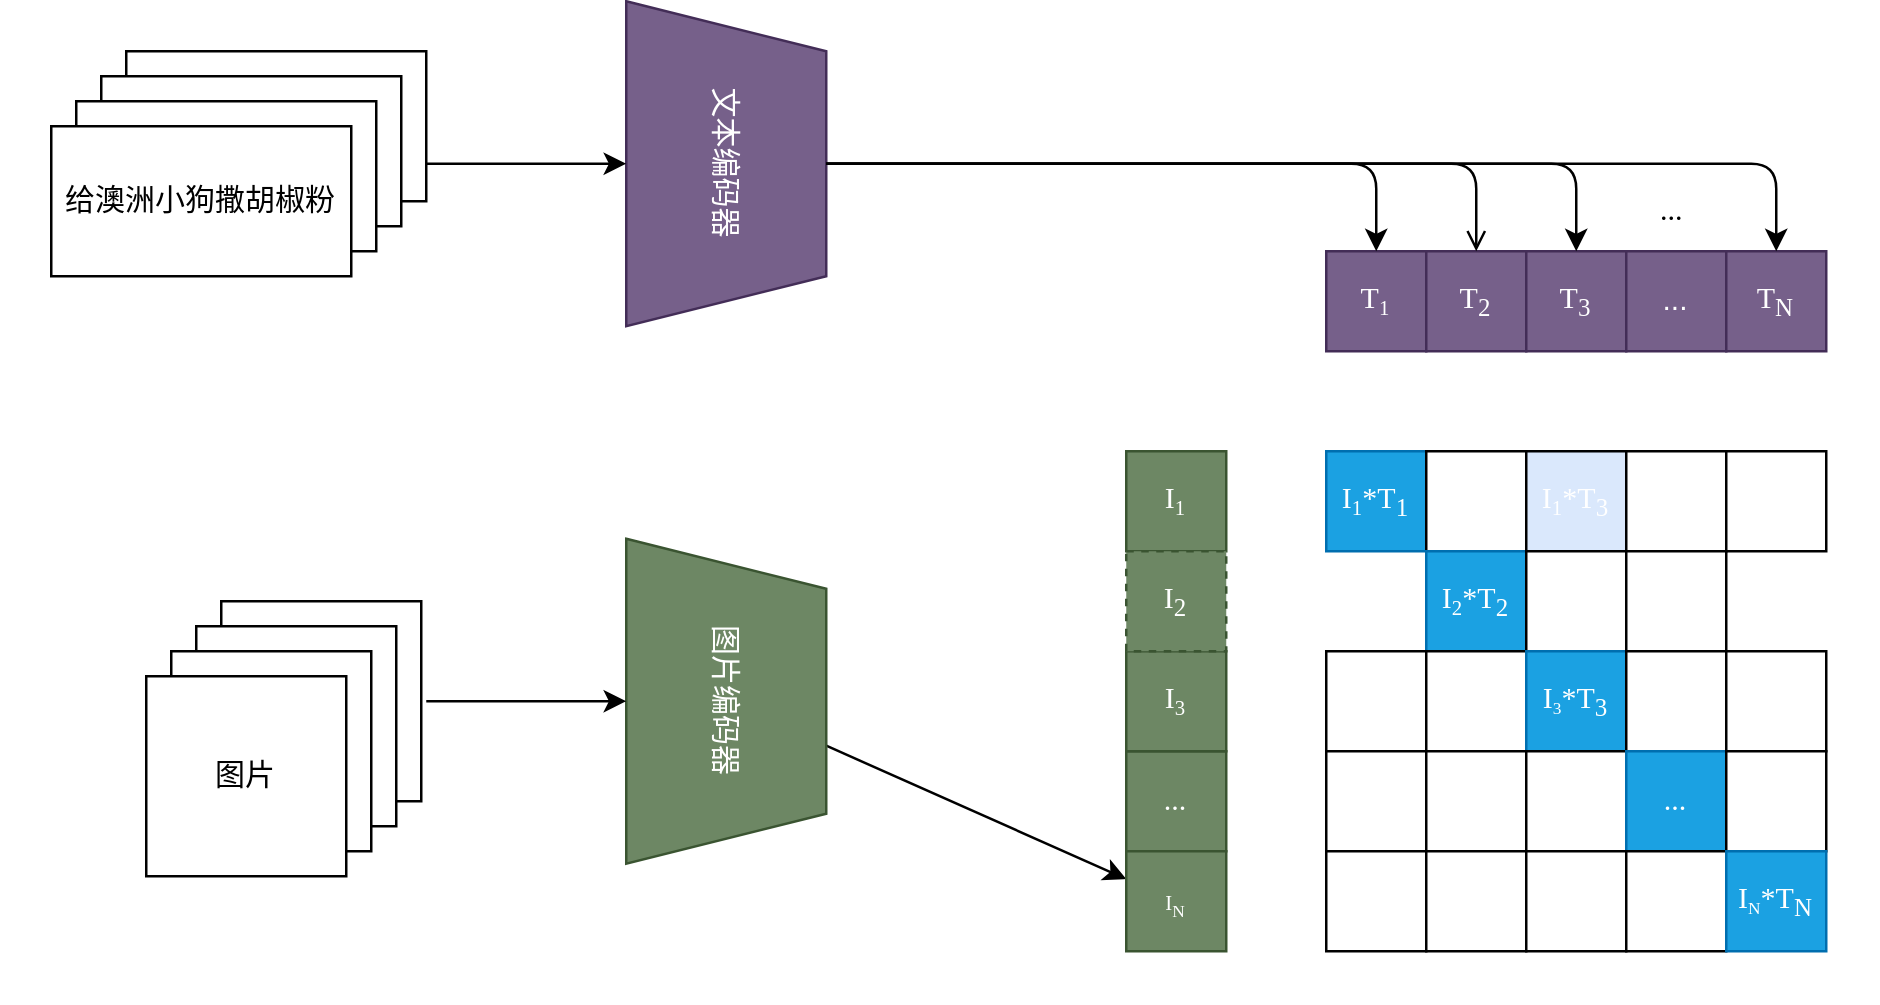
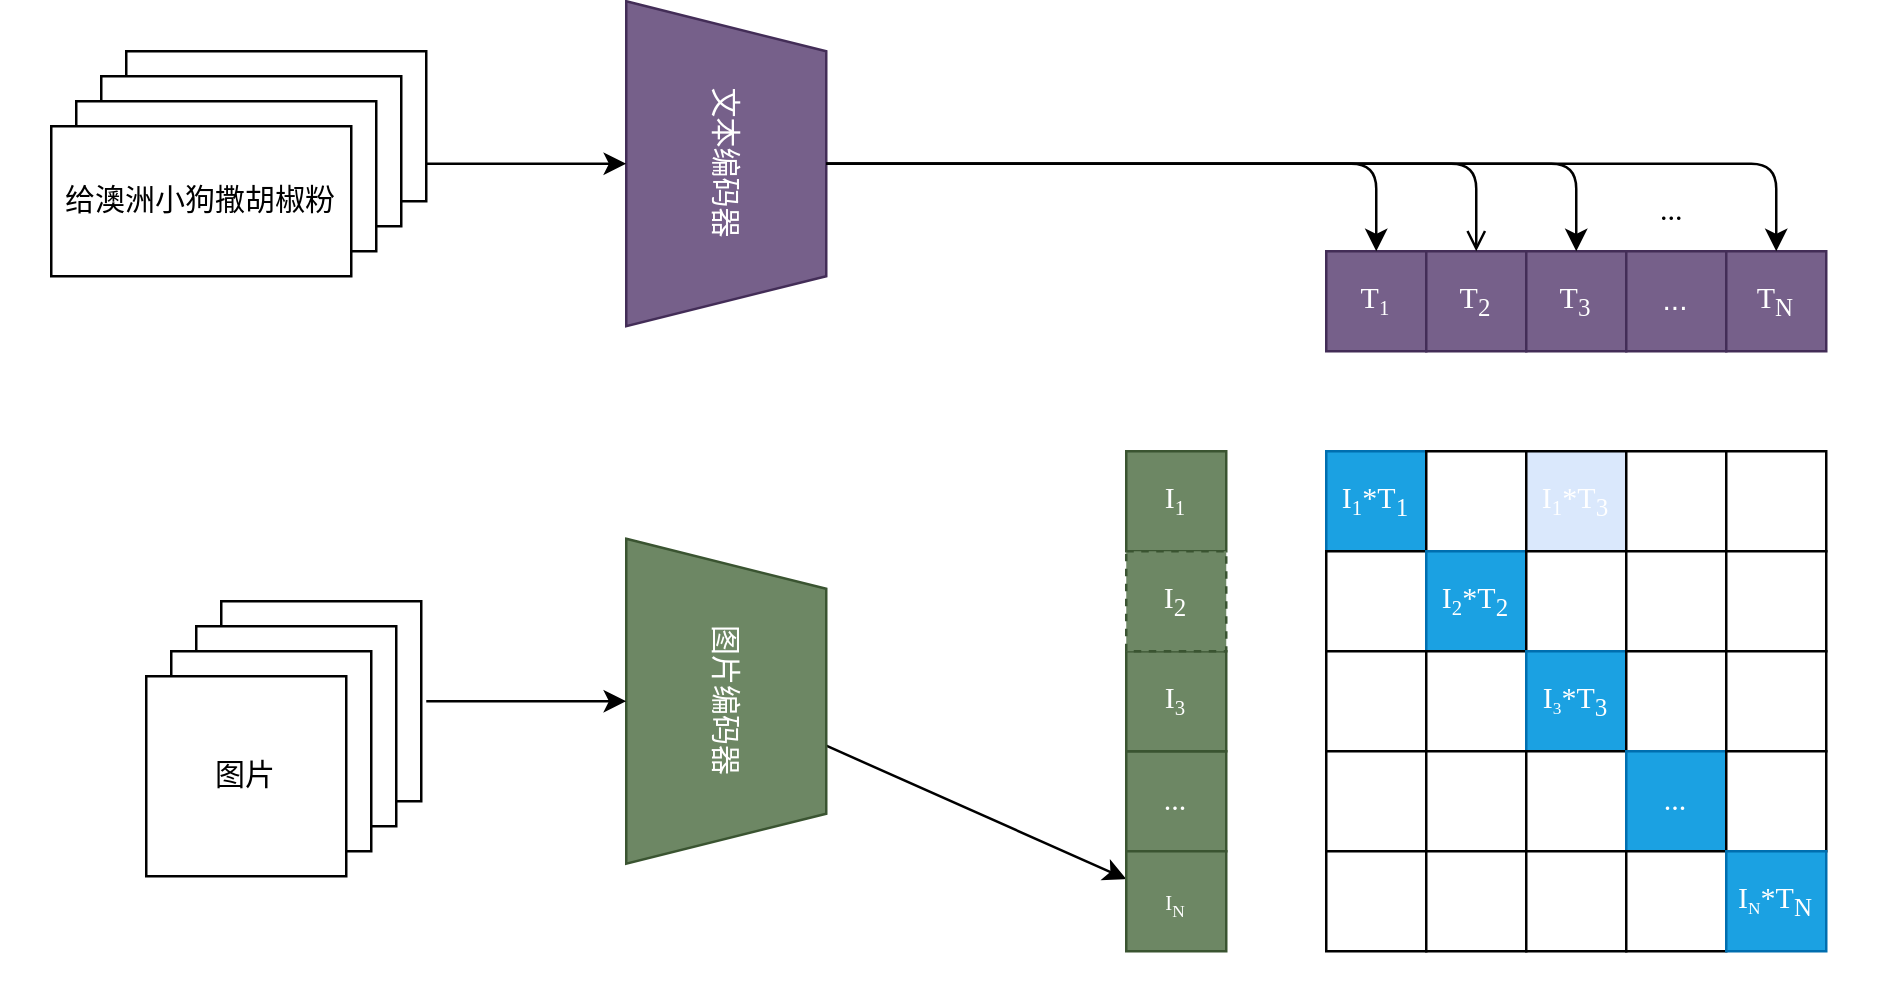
node "I2*T1": added
node "I2*TN": added
